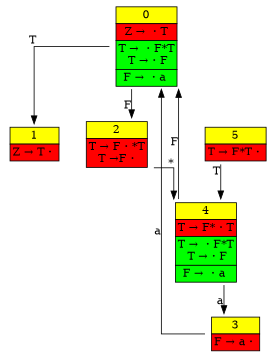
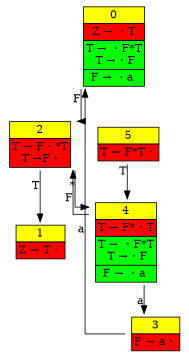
edge "0" -> "1": now "2" -> "1"
edge "4" -> "0": now "4" -> "2"
